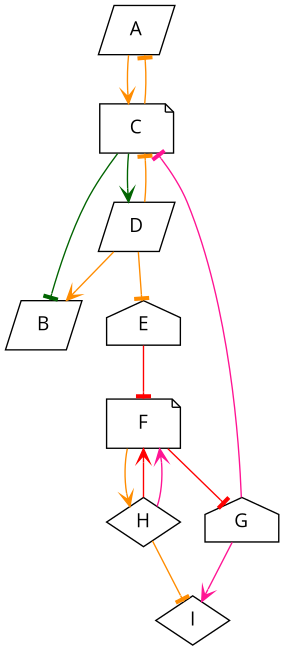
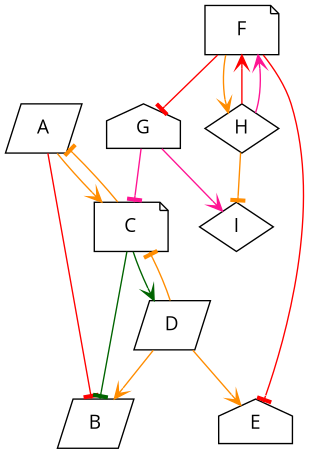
edge "A" -> "B": added
edge "D" -> "E": arrowhead tee -> vee
edge "E" -> "F": reversed
